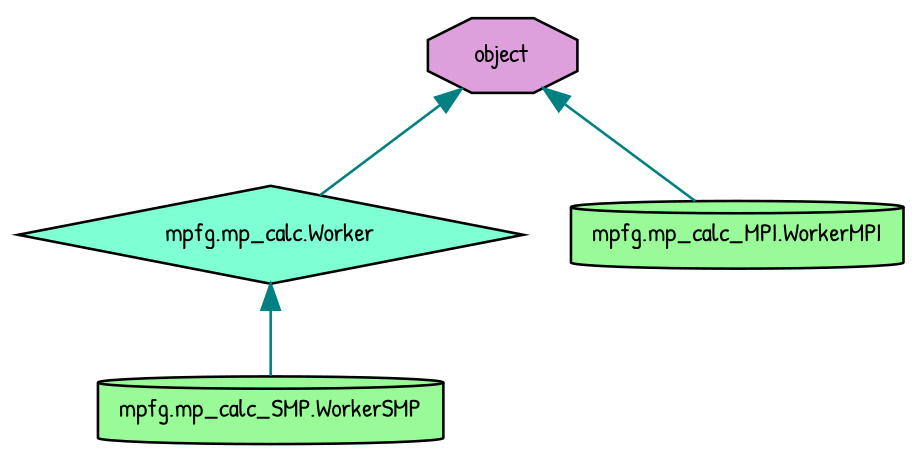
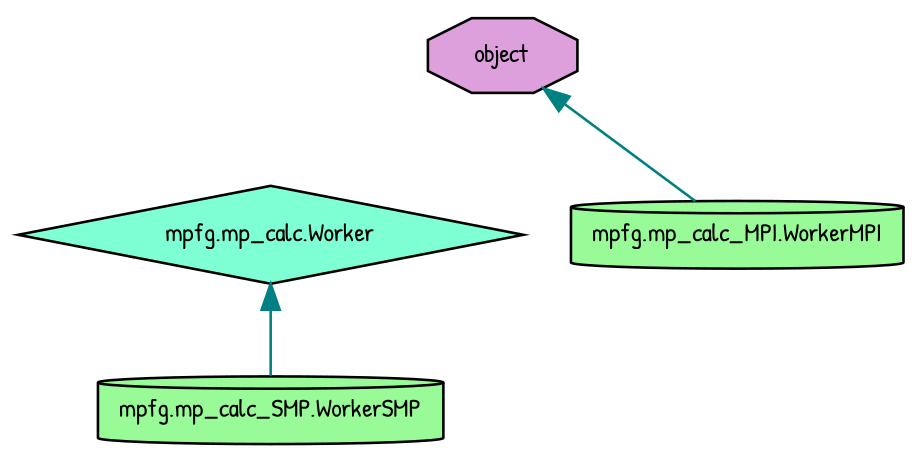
edge "mpfg.mp_calc.Worker" -> "object": removed
